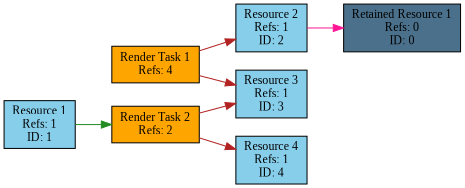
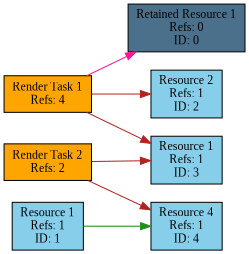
edge "Resource 2 Refs: 1 ID: 2" -> "Retained Resource 1 Refs: 0 ID: 0": now "Render Task 1 Refs: 4" -> "Retained Resource 1 Refs: 0 ID: 0"
node "Resource 3 Refs: 1 ID: 3": label "Resource 3 Refs: 1 ID: 3" -> "Resource 1 Refs: 1 ID: 3"
edge "Resource 1 Refs: 1 ID: 1" -> "Render Task 2 Refs: 2": now "Resource 1 Refs: 1 ID: 1" -> "Resource 4 Refs: 1 ID: 4"
